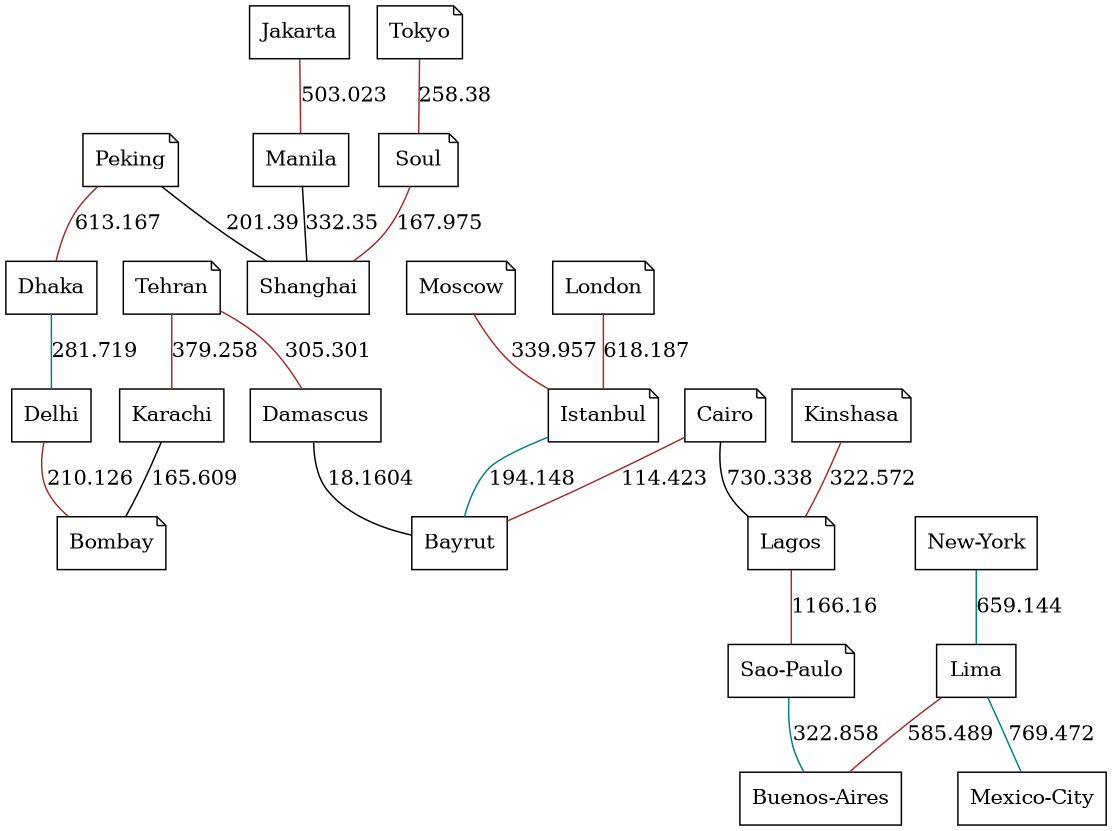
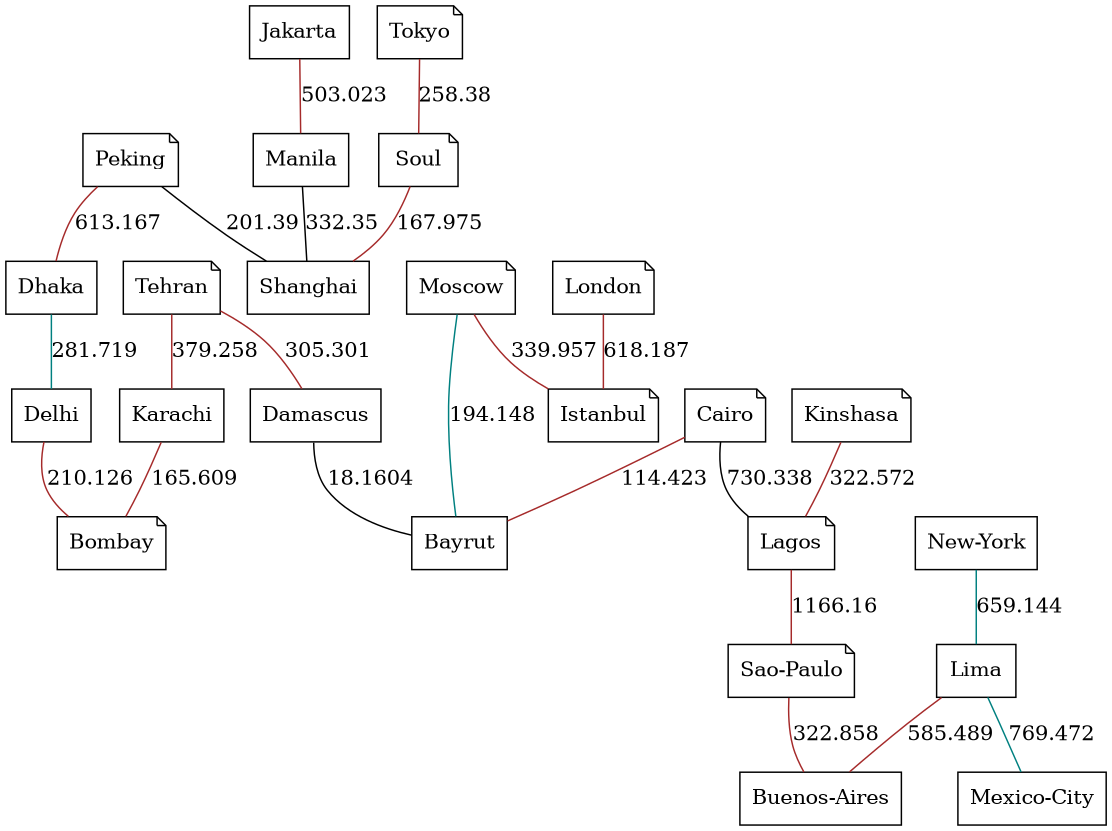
edge "Istanbul" -- "Bayrut": now "Moscow" -- "Bayrut"
edge "Karachi" -- "Bombay": color black -> brown
edge "Sao-Paulo" -- "Buenos-Aires": color teal -> brown
